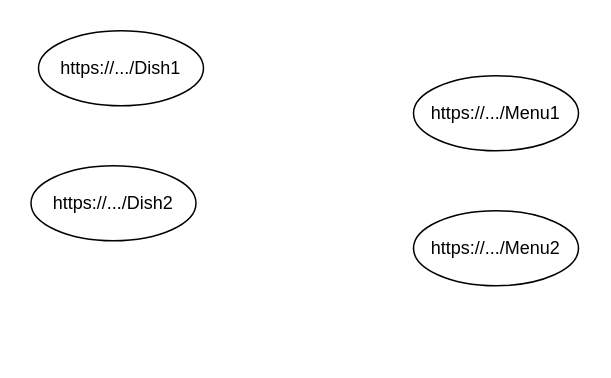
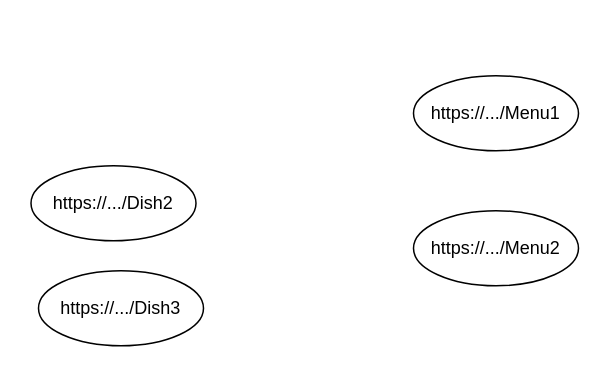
node "https://.../Dish1": removed
node "https://.../Dish3": added
